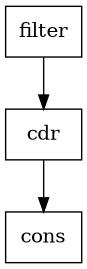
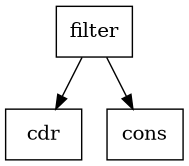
edge "cdr" -> "cons": now "filter" -> "cons"
